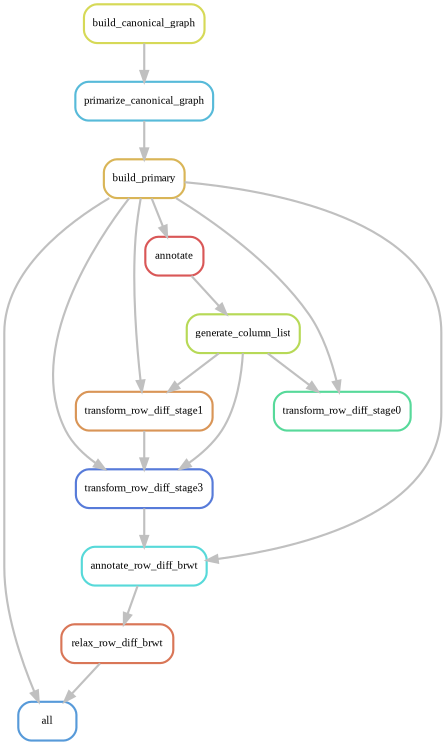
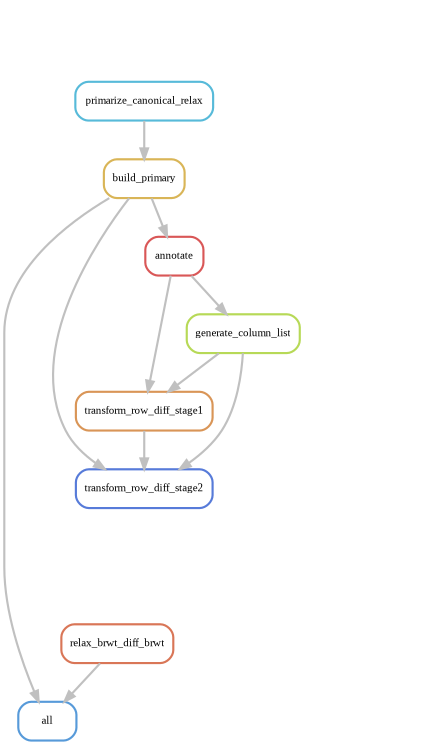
node "build_canonical_graph": removed
node "primarize_canonical_graph": label "primarize_canonical_graph" -> "primarize_canonical_relax"
edge "build_primary" -> "transform_row_diff_stage1": now "annotate" -> "transform_row_diff_stage1"
node "transform_row_diff_stage0": removed
node "transform_row_diff_stage3": label "transform_row_diff_stage3" -> "transform_row_diff_stage2"
node "annotate_row_diff_brwt": removed
node "relax_row_diff_brwt": label "relax_row_diff_brwt" -> "relax_brwt_diff_brwt"
